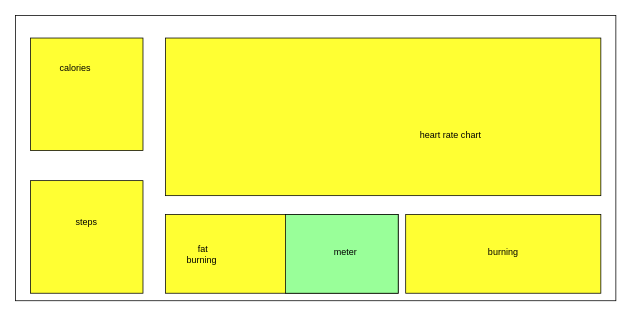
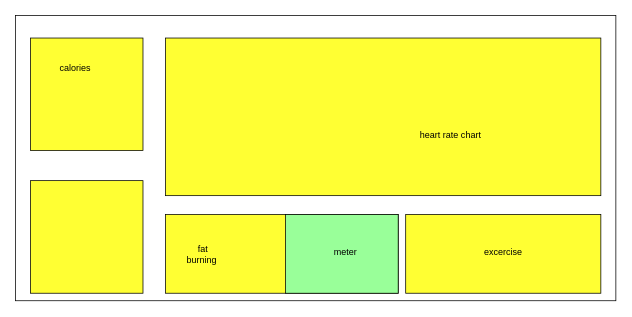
node "steps": removed
node "burning": label "burning" -> "excercise"
